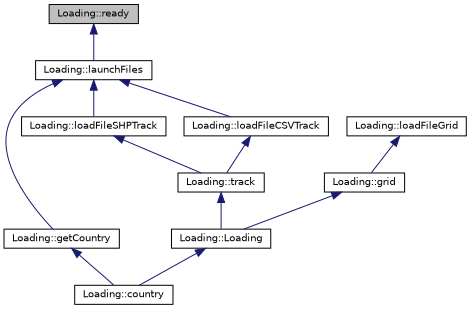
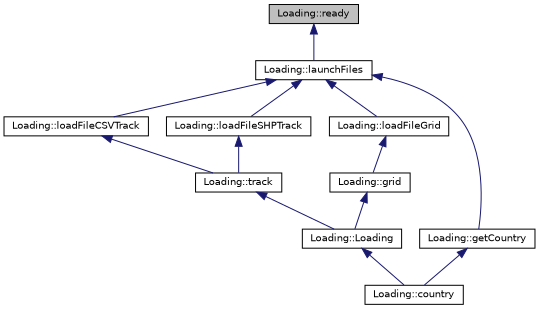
edge "Loading::loadFileGrid" -> "Loading::launchFiles": added
